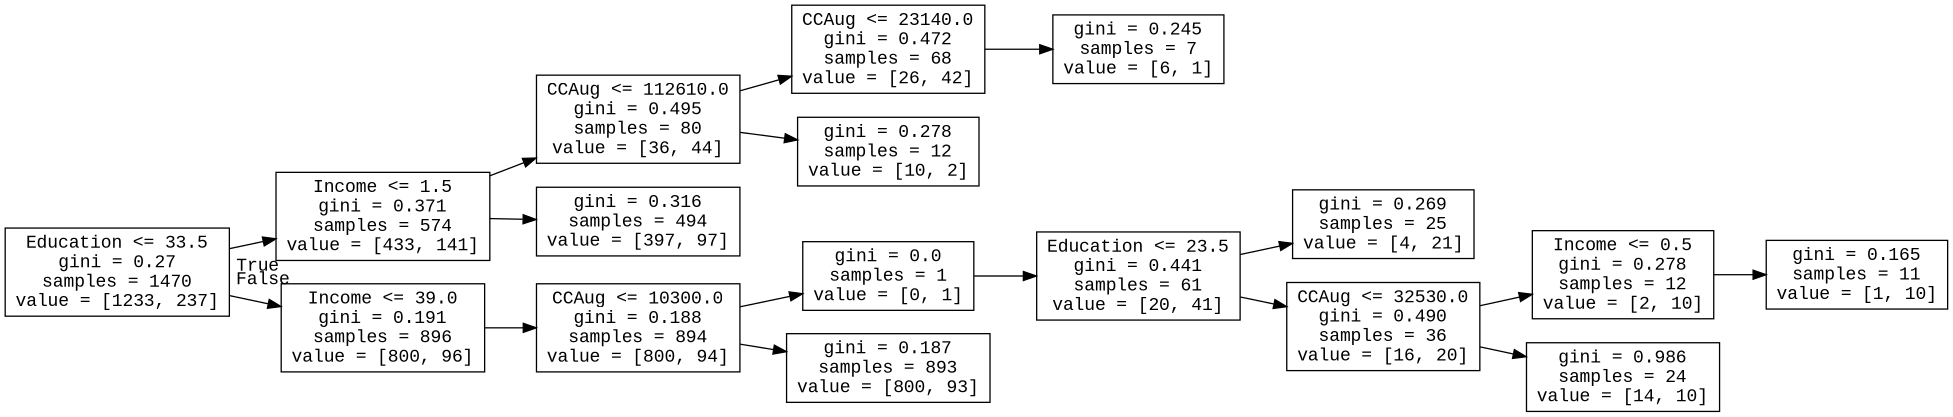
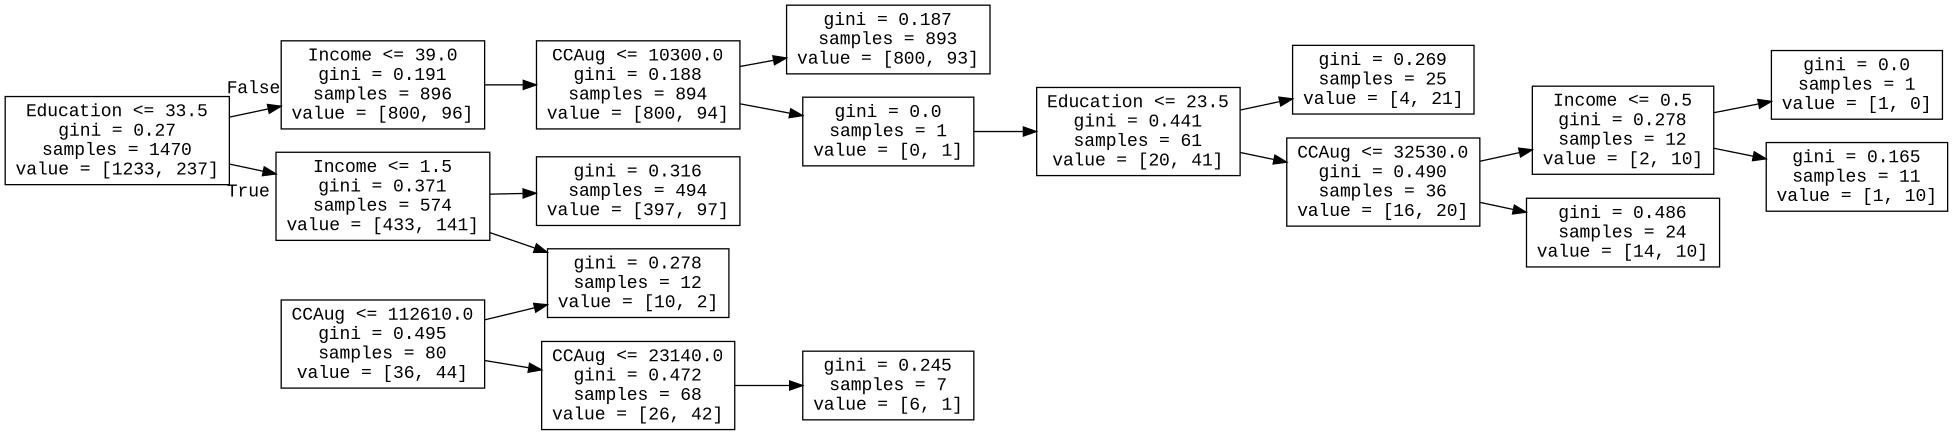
node "gini = 0.0 samples = 1 value = [1, 0]": added
edge "Income <= 1.5 gini = 0.371 samples = 574 value = [433, 141]" -> "CCAug <= 112610.0 gini = 0.495 samples = 80 value = [36, 44]": now "Income <= 1.5 gini = 0.371 samples = 574 value = [433, 141]" -> "gini = 0.278 samples = 12 value = [10, 2]"
node "gini = 0.986 samples = 24 value = [14, 10]": label "gini = 0.986 samples = 24 value = [14, 10]" -> "gini = 0.486 samples = 24 value = [14, 10]"
